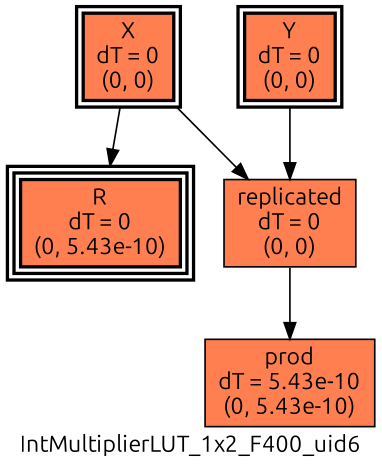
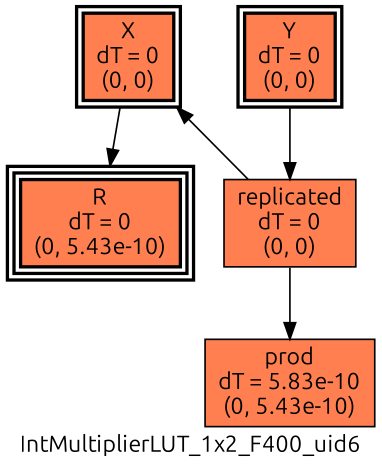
edge "X dT = 0 (0, 0)" -> "replicated dT = 0 (0, 0)": reversed
node "prod dT = 5.43e-10 (0, 5.43e-10)": label "prod dT = 5.43e-10 (0, 5.43e-10)" -> "prod dT = 5.83e-10 (0, 5.43e-10)"
